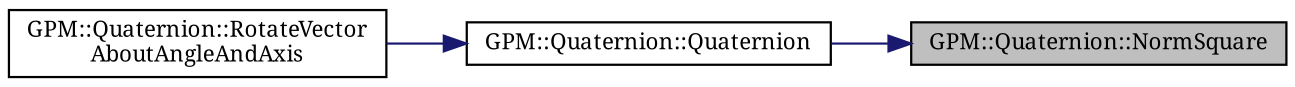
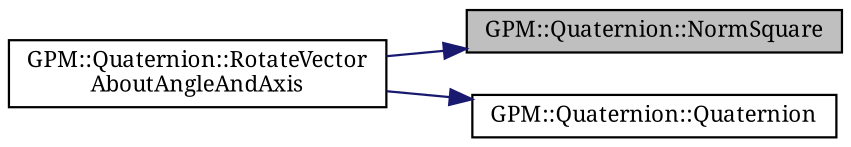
edge "GPM::Quaternion::Quaternion" -> "GPM::Quaternion::NormSquare": now "GPM::Quaternion::RotateVector AboutAngleAndAxis" -> "GPM::Quaternion::NormSquare"
